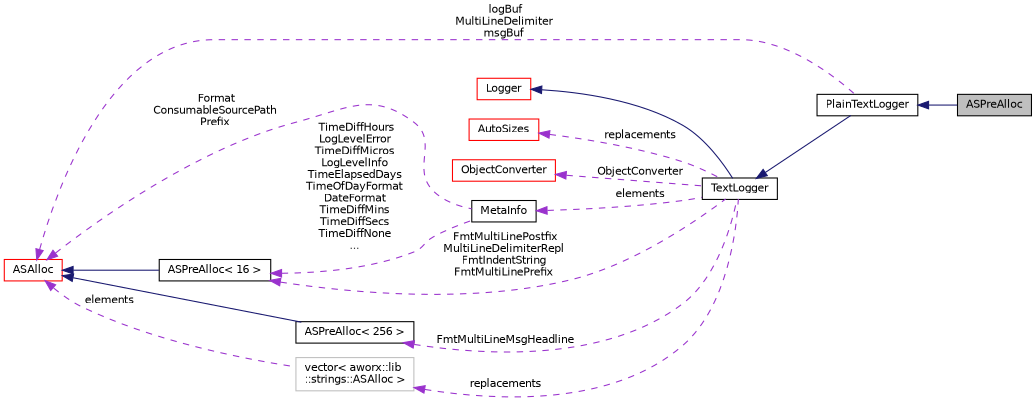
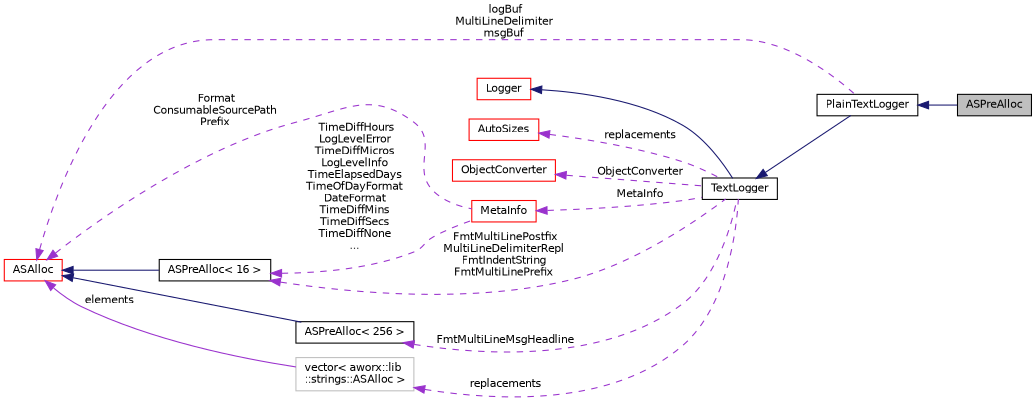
edge "TextLogger" -> "MetaInfo": label " elements" -> " MetaInfo"
node "MetaInfo": color black -> red
edge "vector< aworx::lib ::strings::ASAlloc >" -> "ASAlloc": style dashed -> solid
